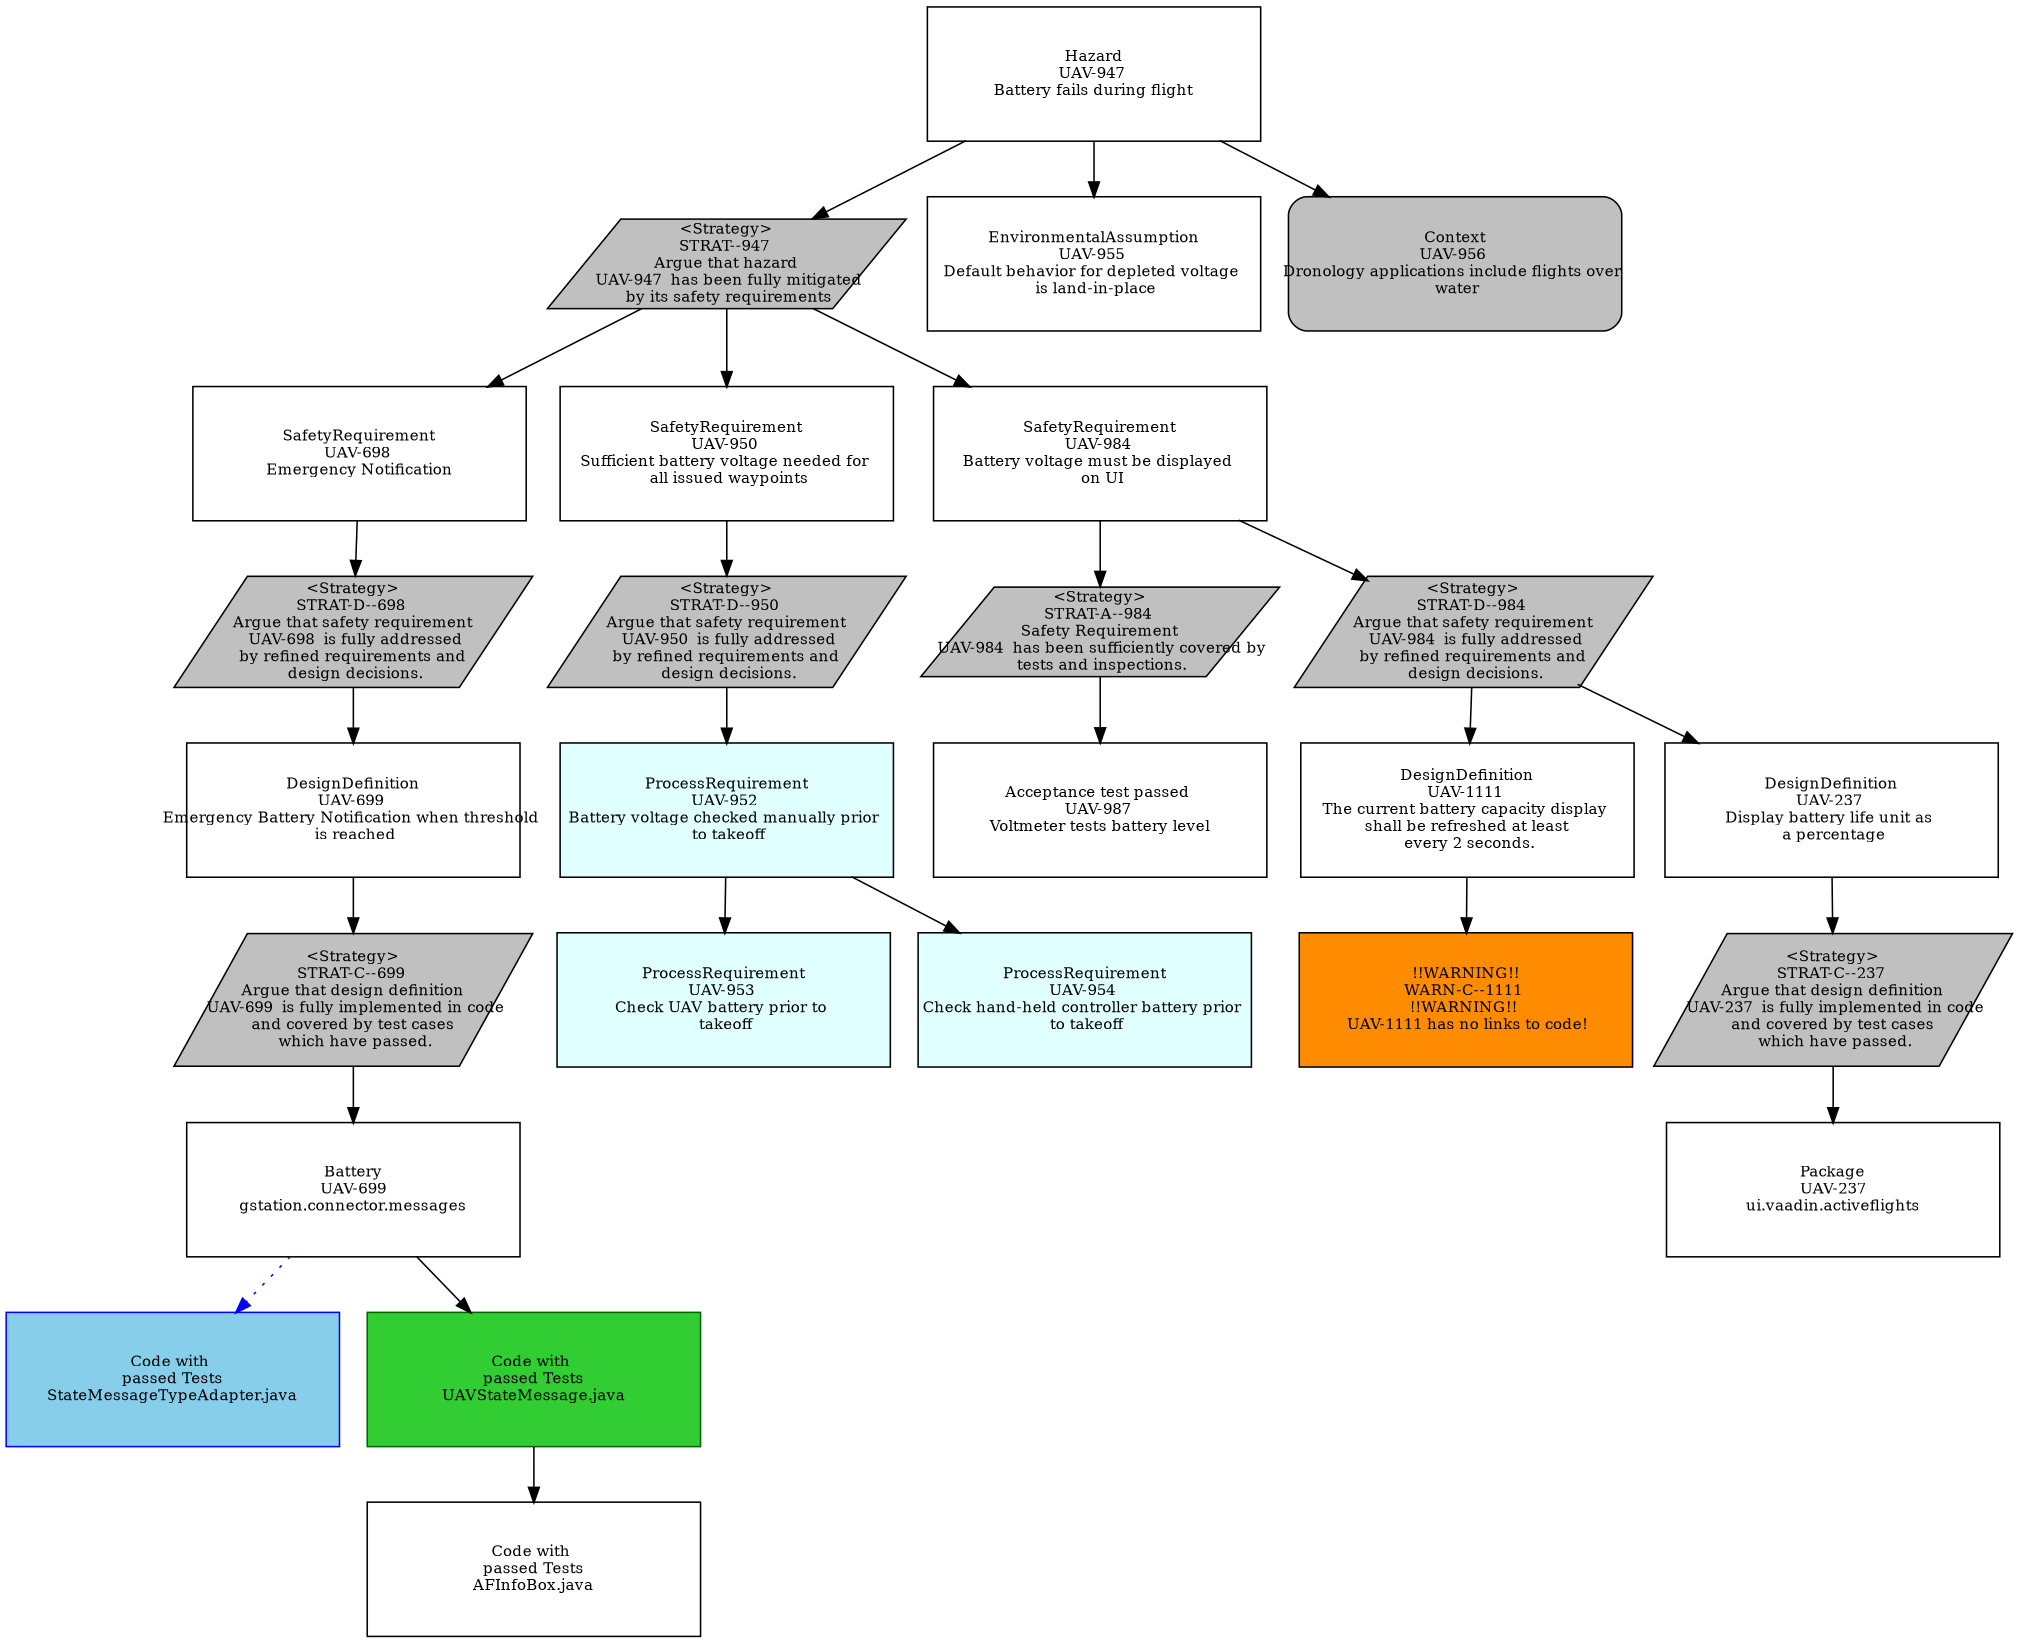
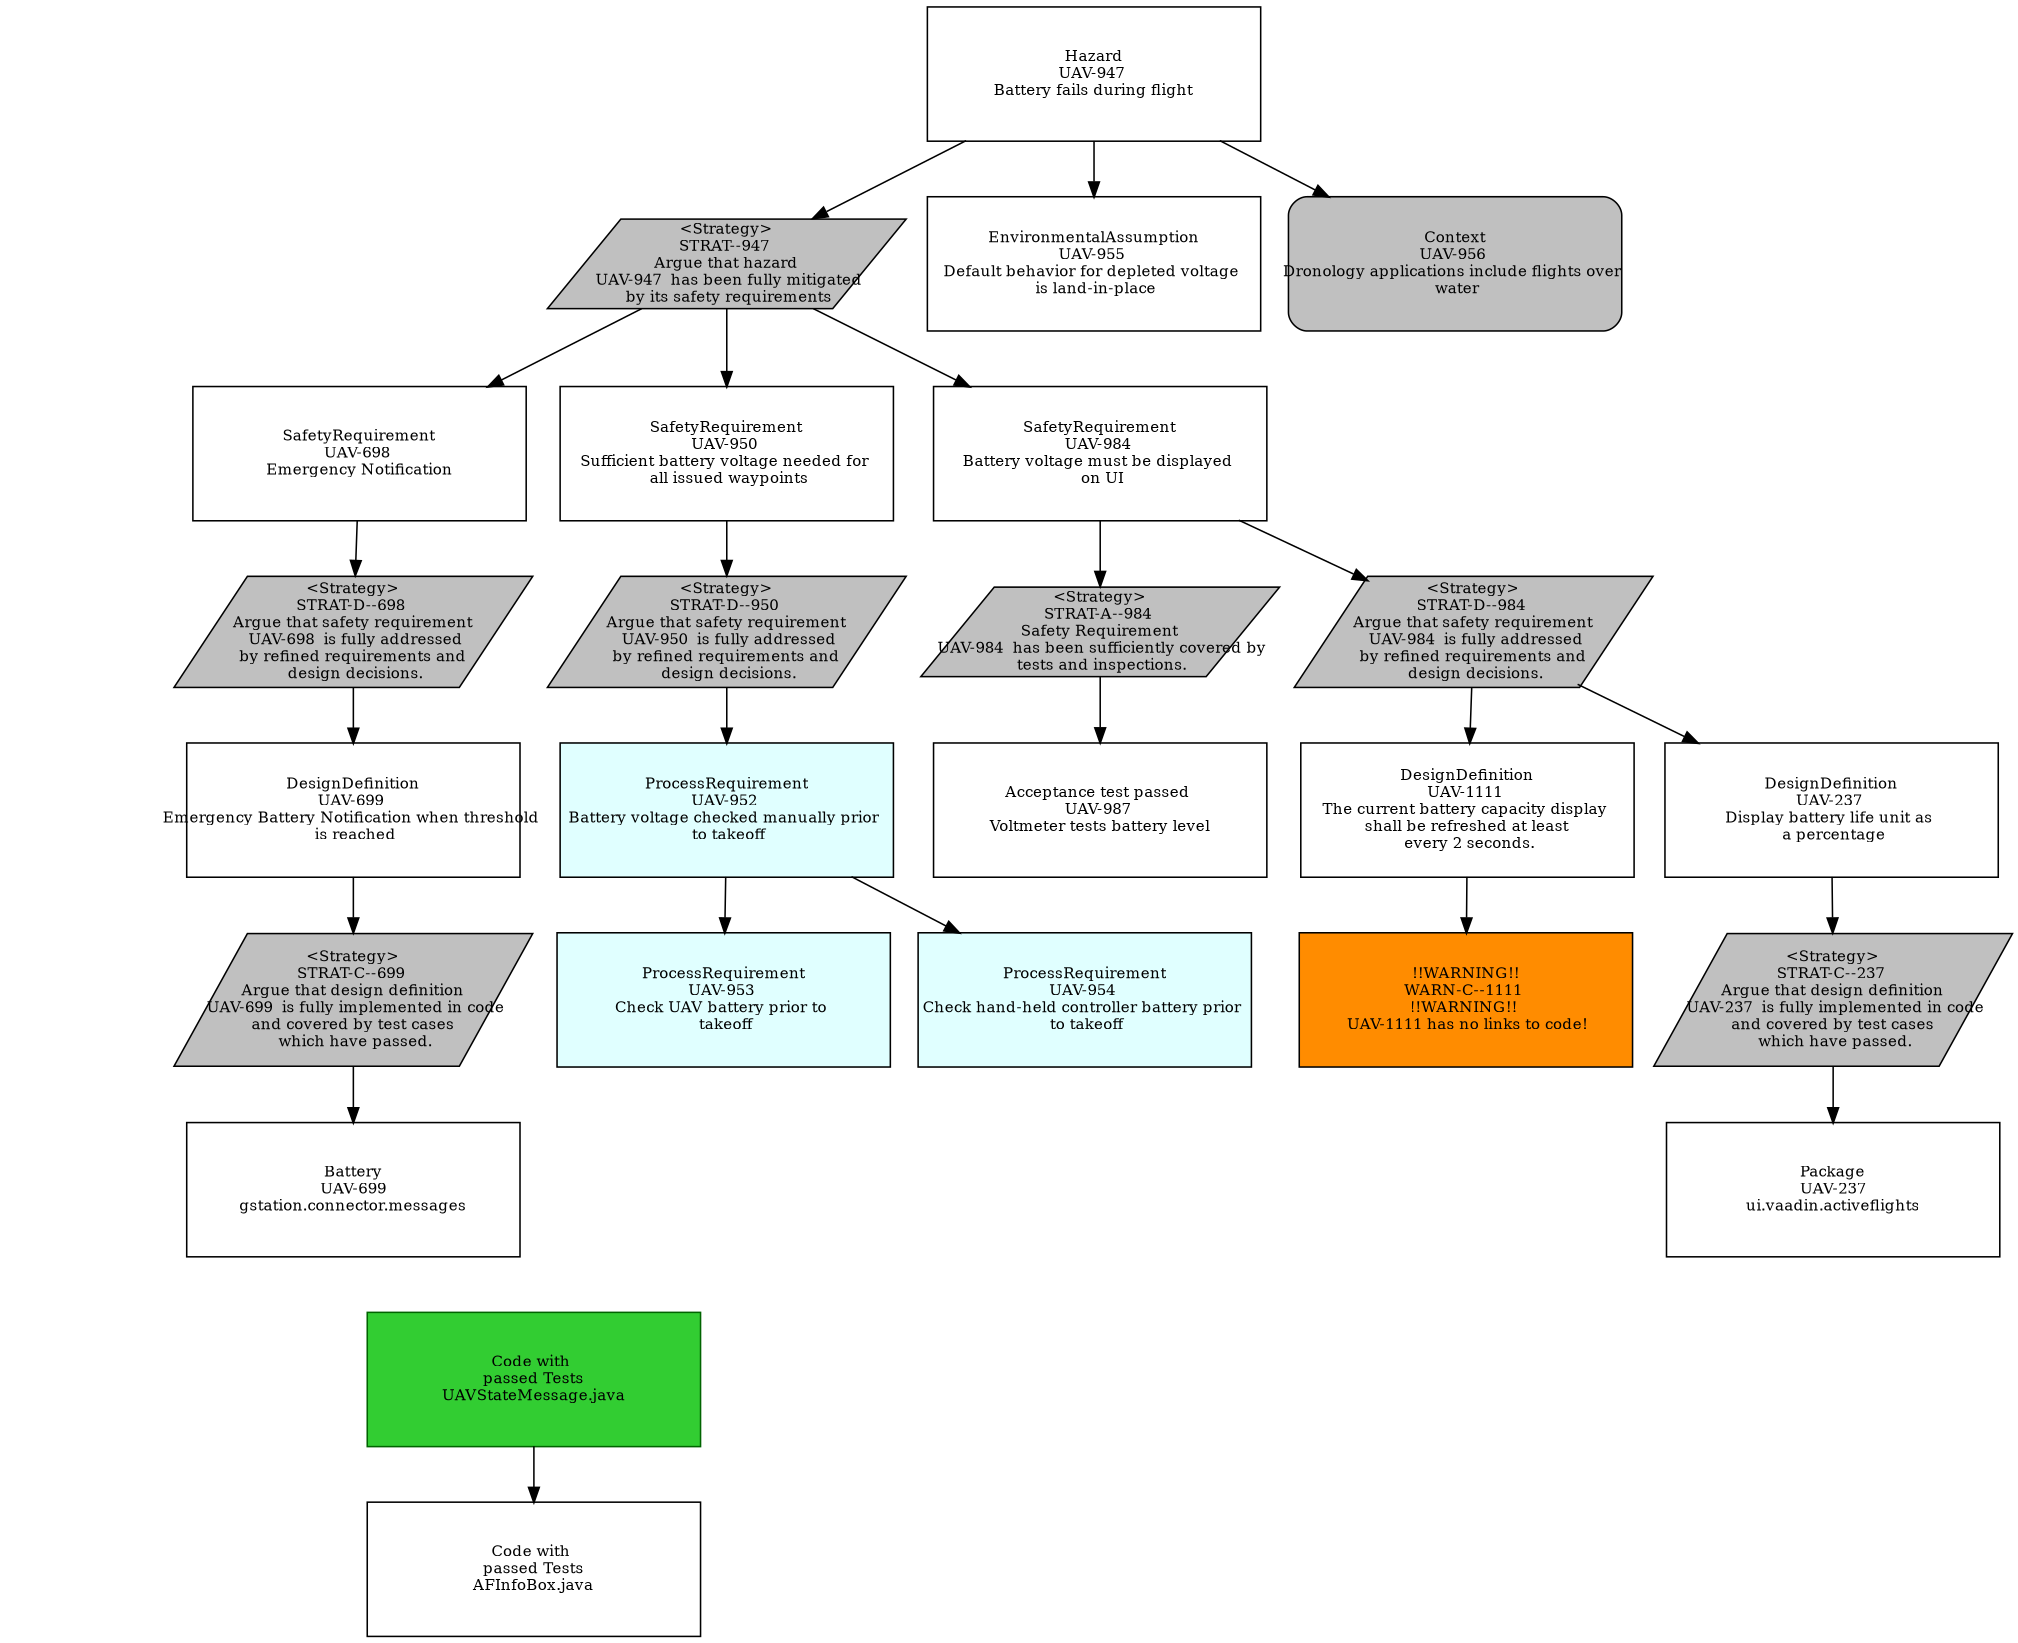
edge "Battery UAV-699 gstation.connector.messages" -> "Code with passed Tests UAVStateMessage.java": removed
node "Code with passed Tests StateMessageTypeAdapter.java": removed
